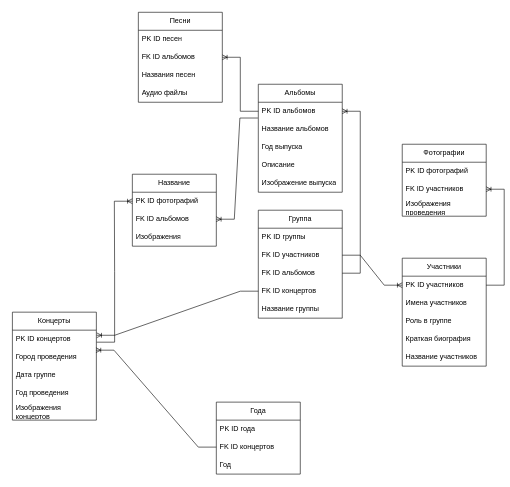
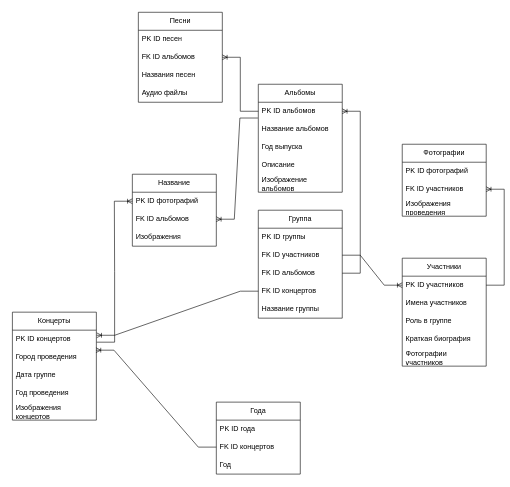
node "Изображение выпуска": label "Изображение выпуска" -> "Изображение альбомов"
node "Название участников": label "Название участников" -> "Фотографии участников"
